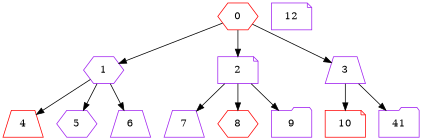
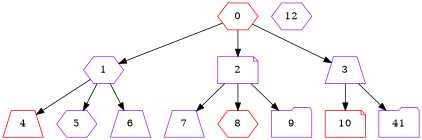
node "12": shape note -> hexagon
